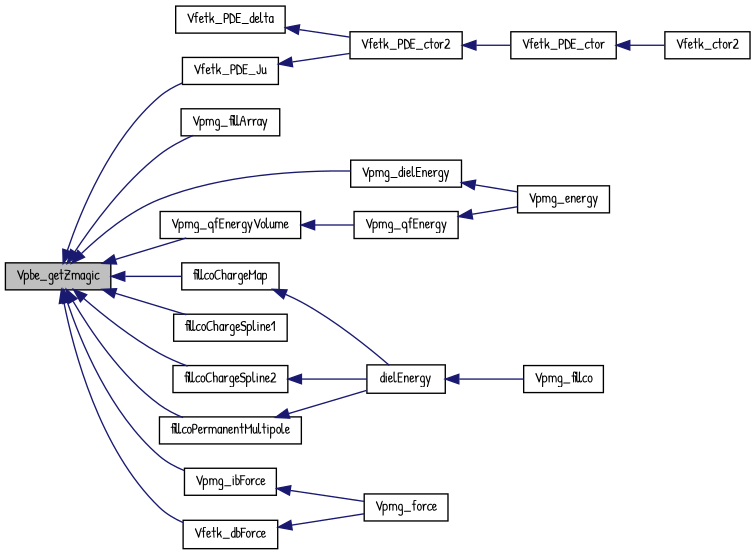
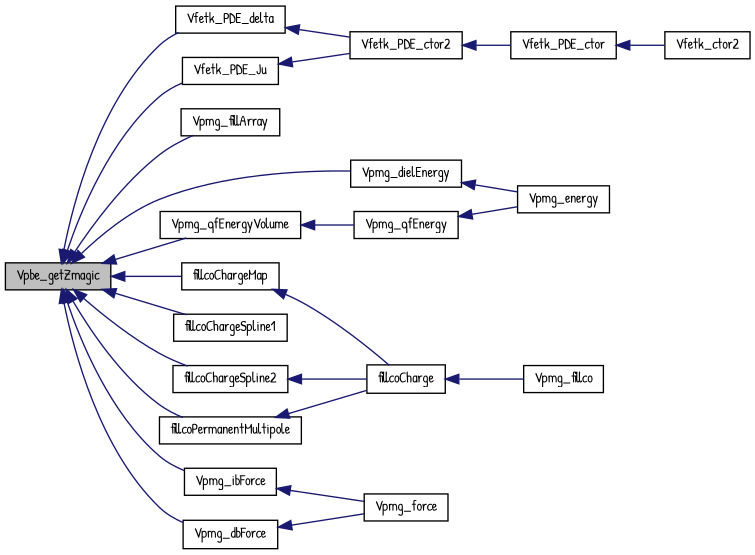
edge "Vfetk_PDE_delta" -> "Vpbe_getZmagic": added
node "dielEnergy": label "dielEnergy" -> "fillcoCharge"
node "Vfetk_dbForce": label "Vfetk_dbForce" -> "Vpmg_dbForce"
